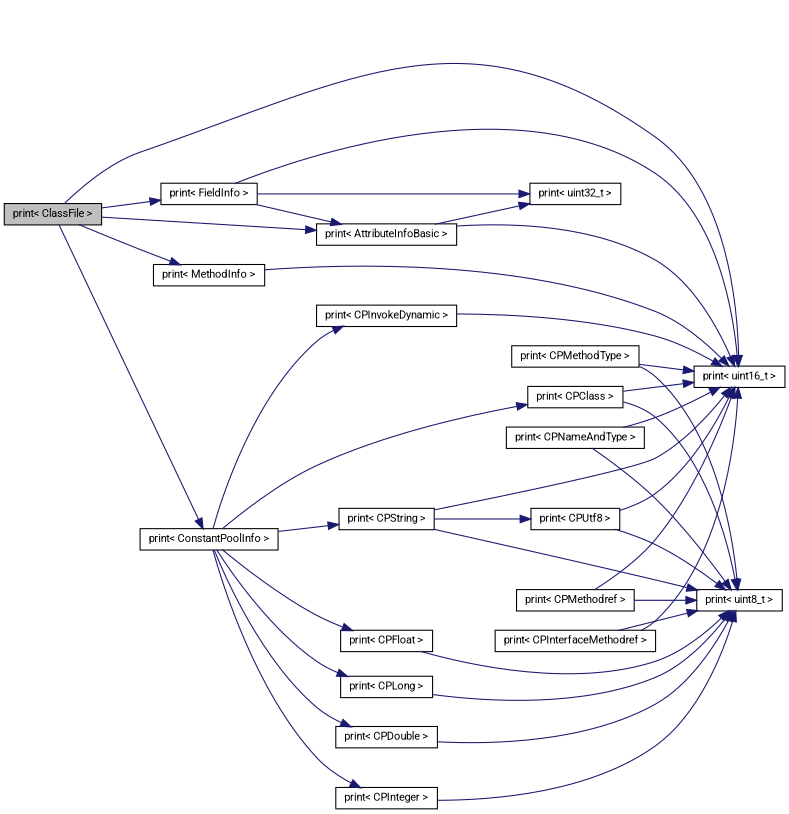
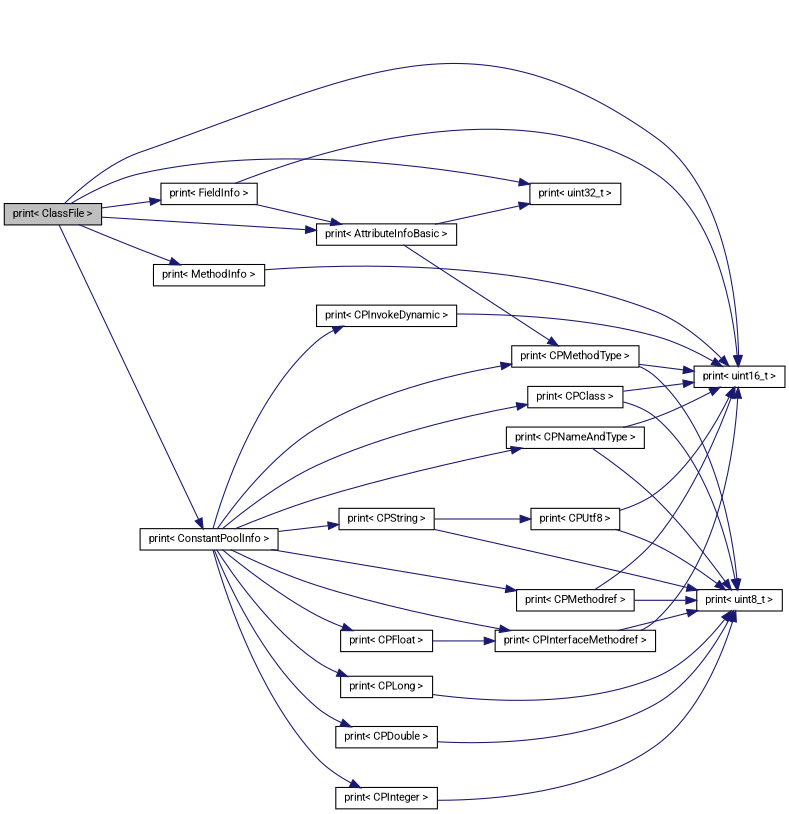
edge "print< FieldInfo >" -> "print< uint32_t >": now "print< ClassFile >" -> "print< uint32_t >"
edge "print< AttributeInfoBasic >" -> "print< uint16_t >": now "print< AttributeInfoBasic >" -> "print< CPMethodType >"
edge "print< ConstantPoolInfo >" -> "print< CPMethodType >": added
edge "print< CPString >" -> "print< uint16_t >": removed
edge "print< ConstantPoolInfo >" -> "print< CPNameAndType >": added
edge "print< ConstantPoolInfo >" -> "print< CPMethodref >": added
edge "print< ConstantPoolInfo >" -> "print< CPInterfaceMethodref >": added
edge "print< CPFloat >" -> "print< uint8_t >": now "print< CPFloat >" -> "print< CPInterfaceMethodref >"
